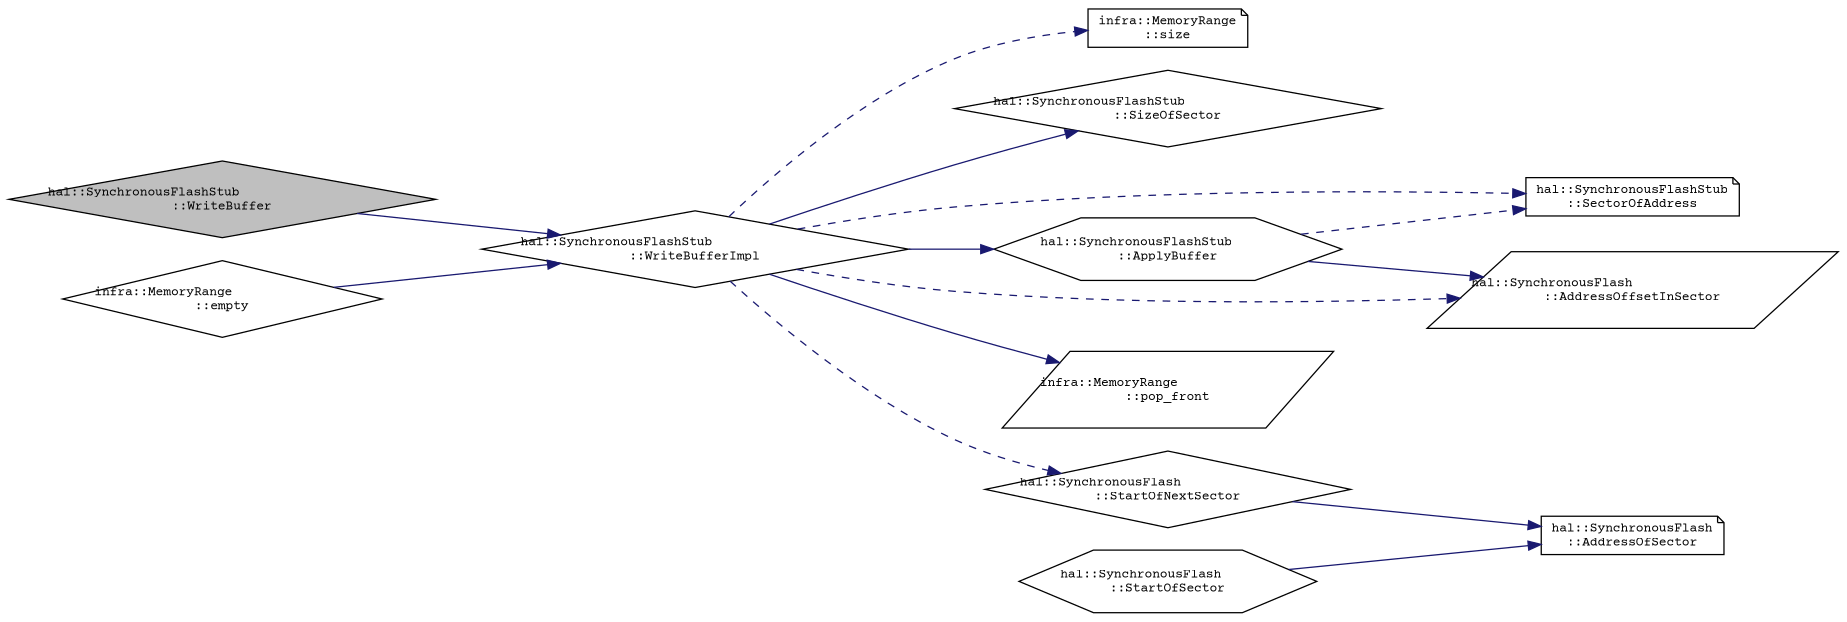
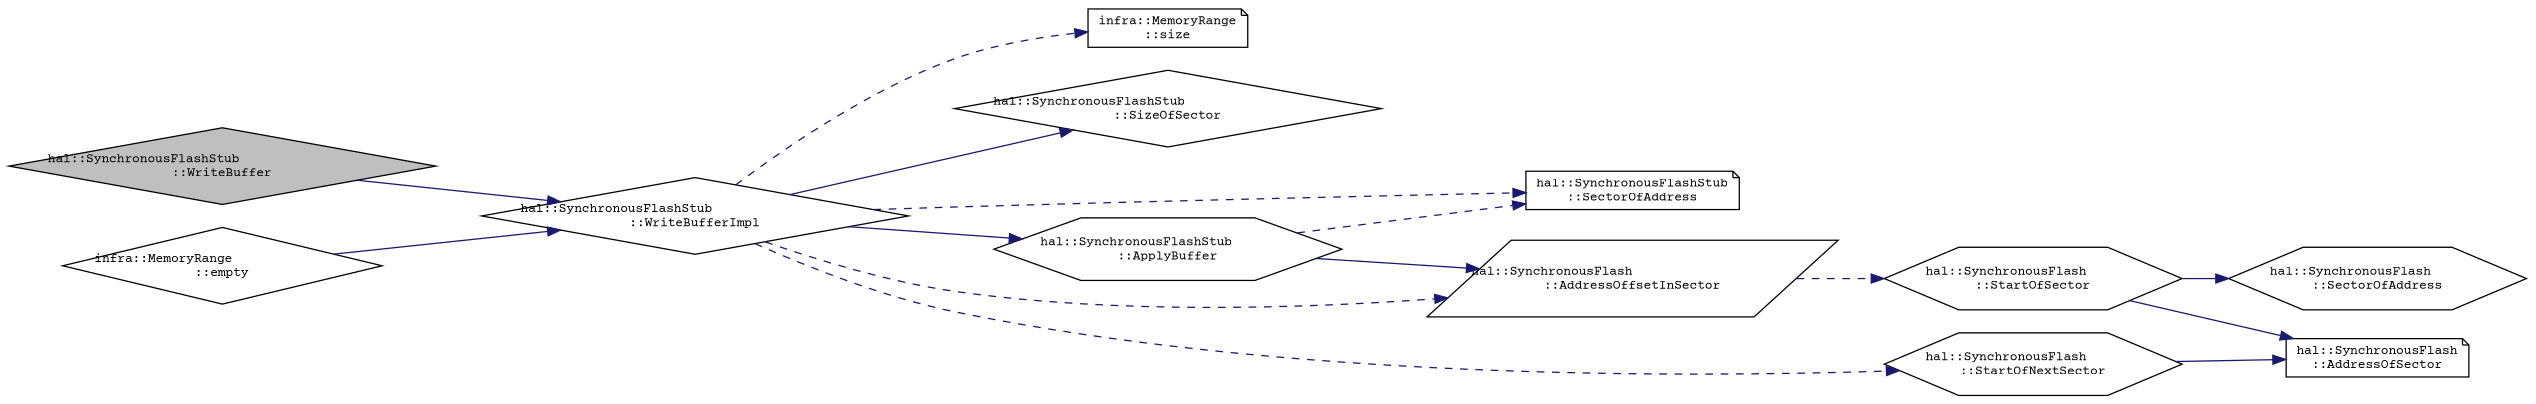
edge "hal::SynchronousFlash ::AddressOffsetInSector" -> "hal::SynchronousFlash ::StartOfSector": added
node "hal::SynchronousFlash ::SectorOfAddress": added
node "infra::MemoryRange ::pop_front": removed
node "hal::SynchronousFlash ::StartOfNextSector": shape diamond -> hexagon
